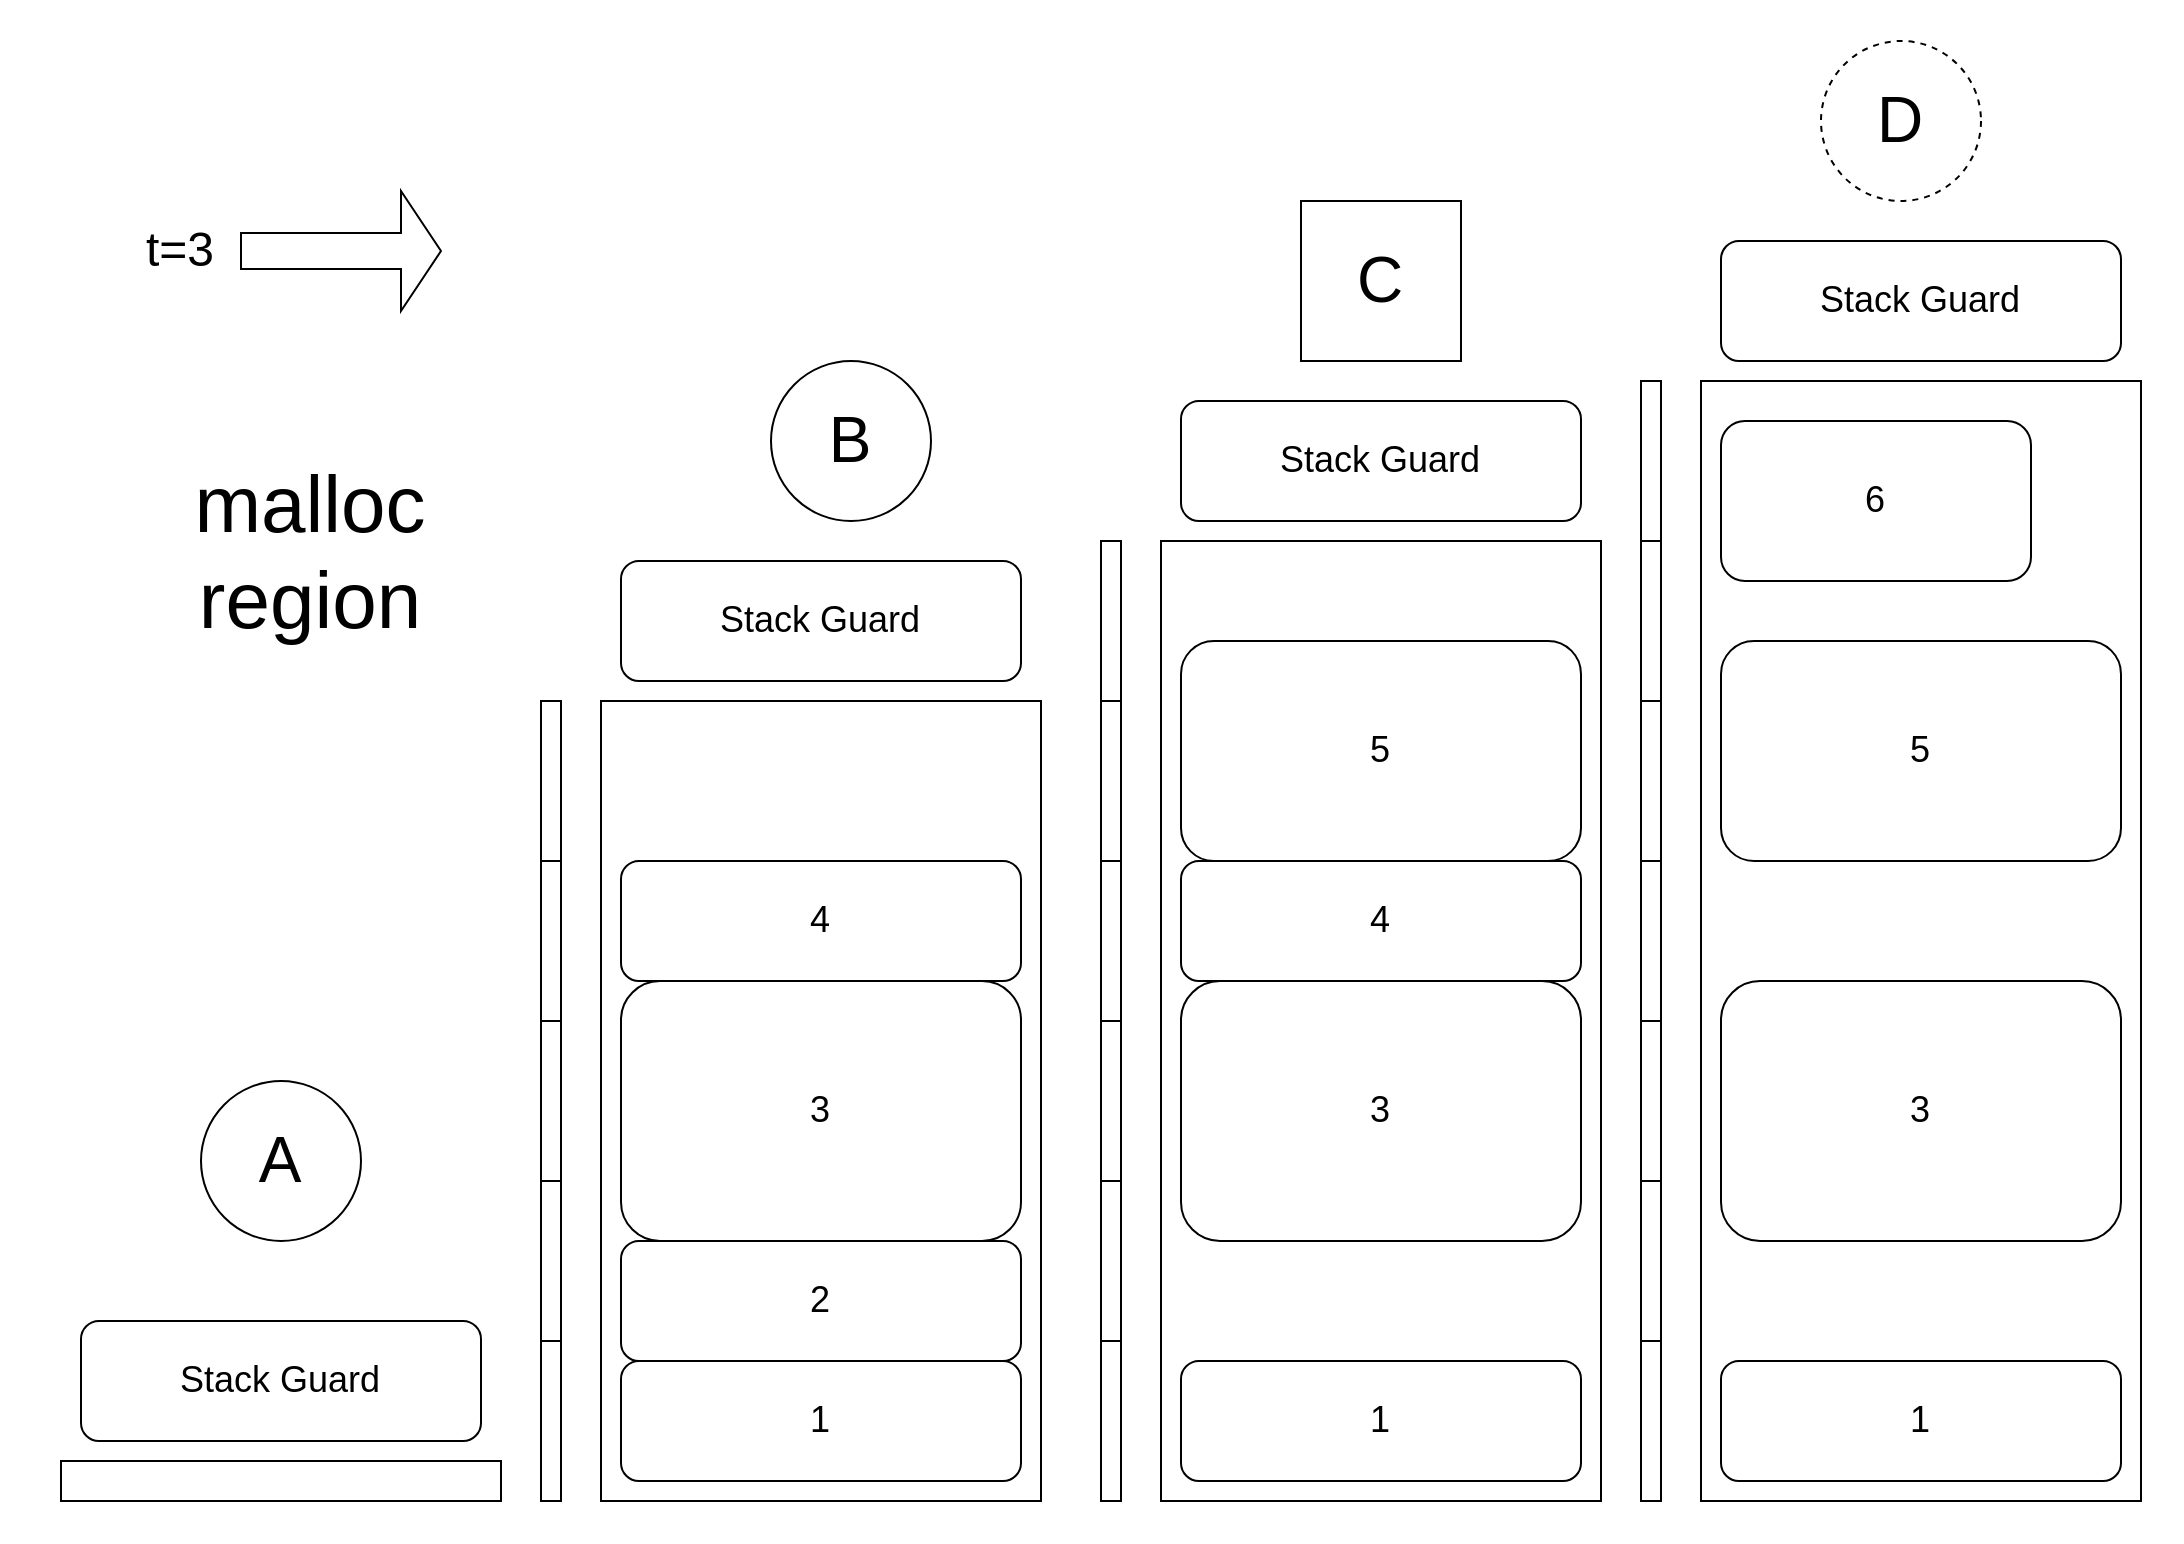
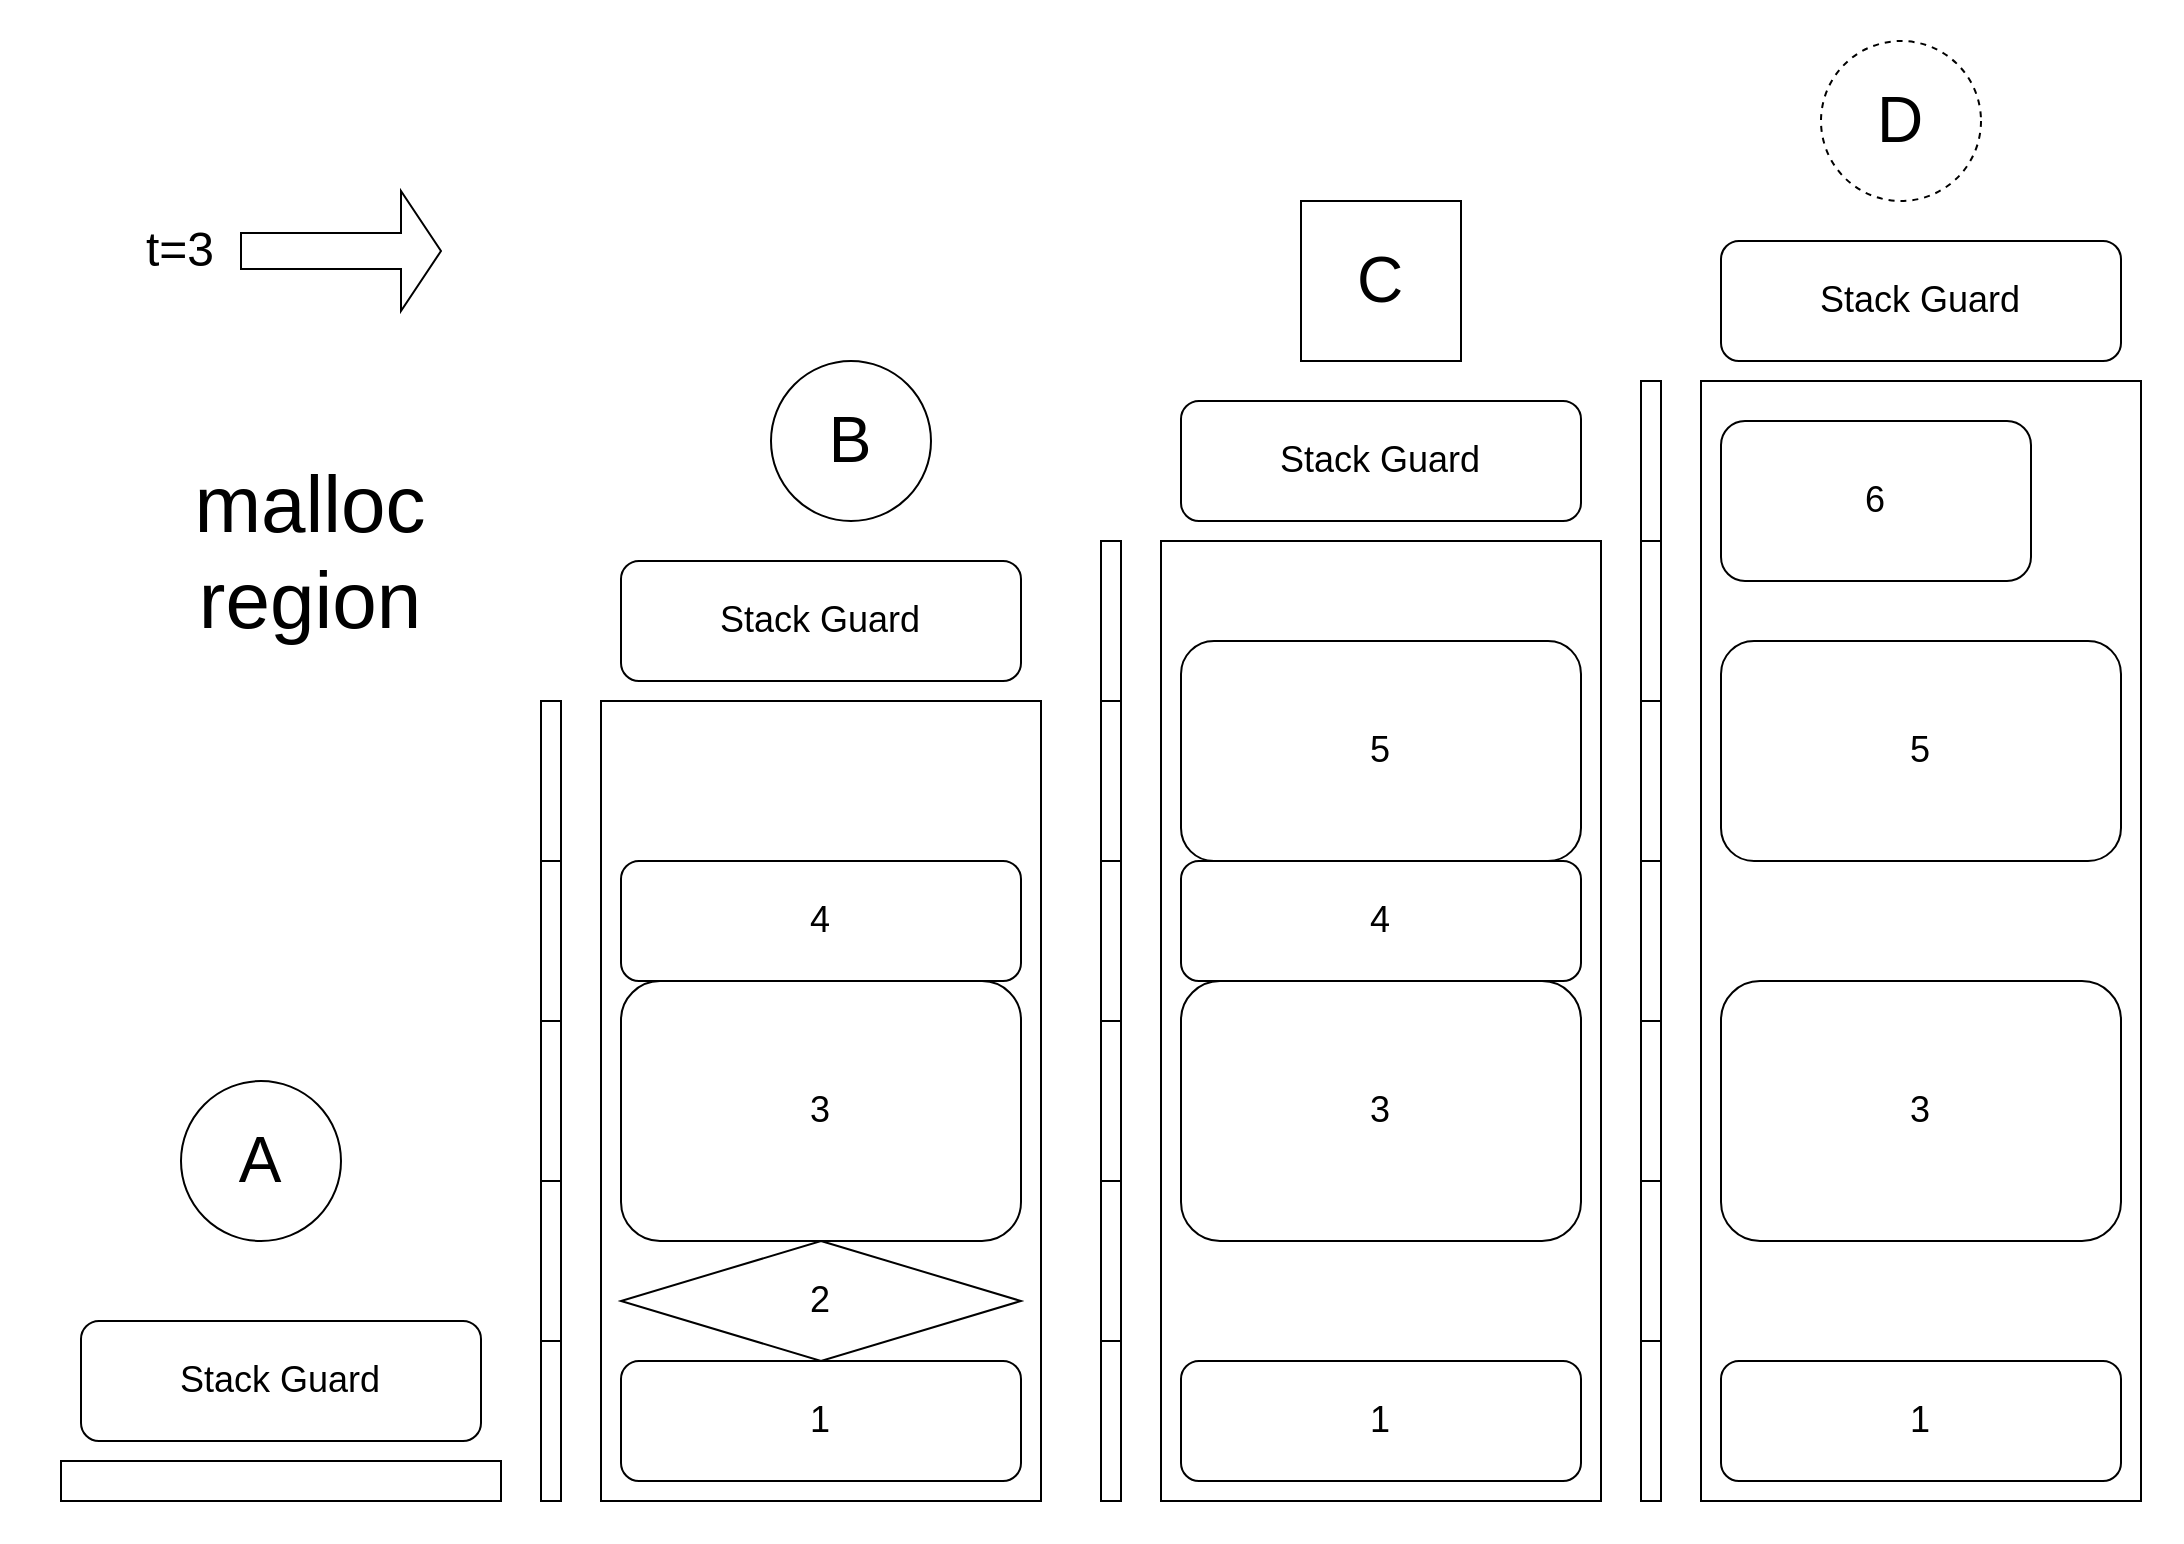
node "A": moved (281, 1161) -> (261, 1161)
node "2": shape rounded rectangle -> diamond
